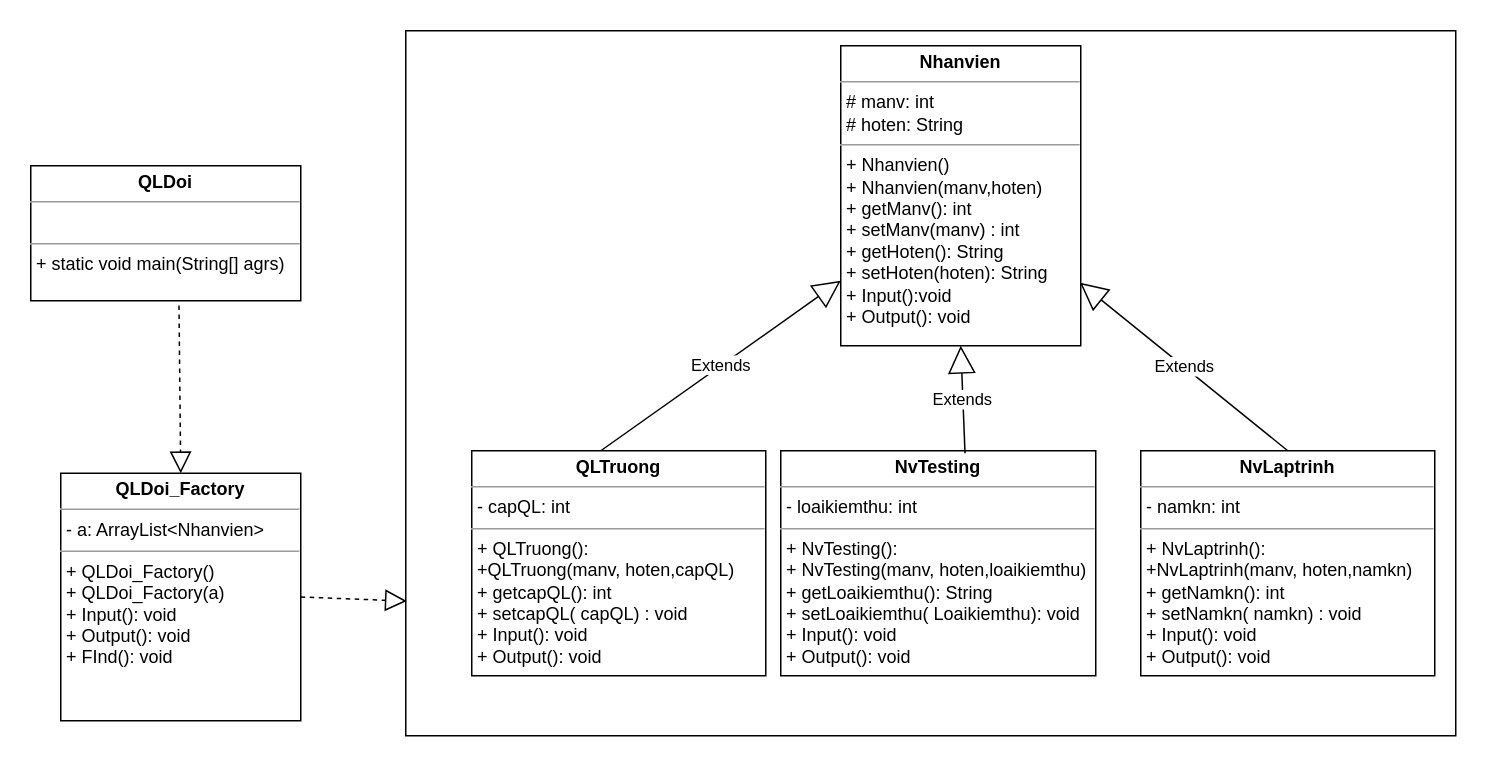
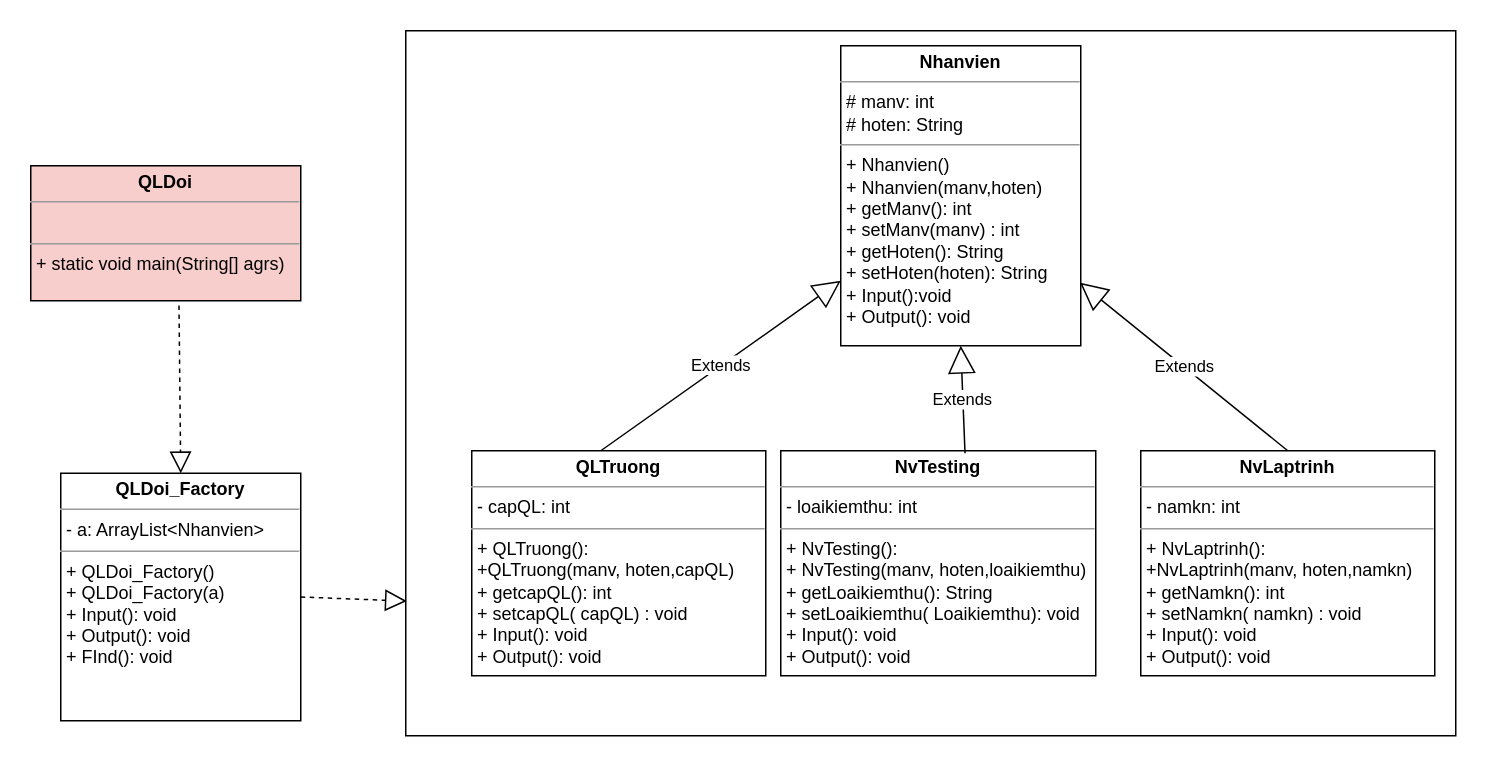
node "QLDoi + static void main(String[] agrs)": fillcolor #ffffff -> #f8cecc
